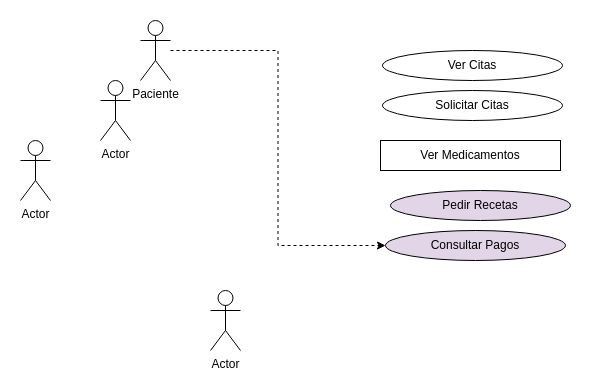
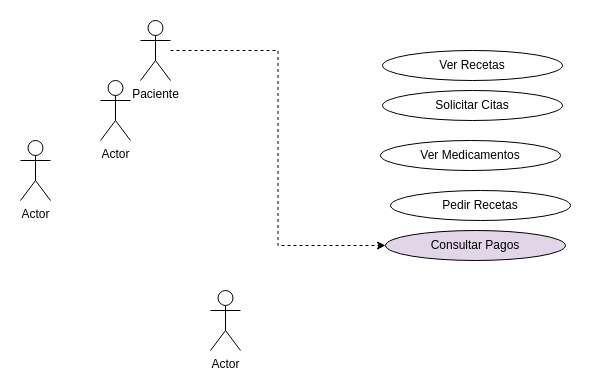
node "Ver Citas": label "Ver Citas" -> "Ver Recetas"
node "Ver Medicamentos": shape rectangle -> ellipse
node "Pedir Recetas": fillcolor #e1d5e7 -> #ffffff
